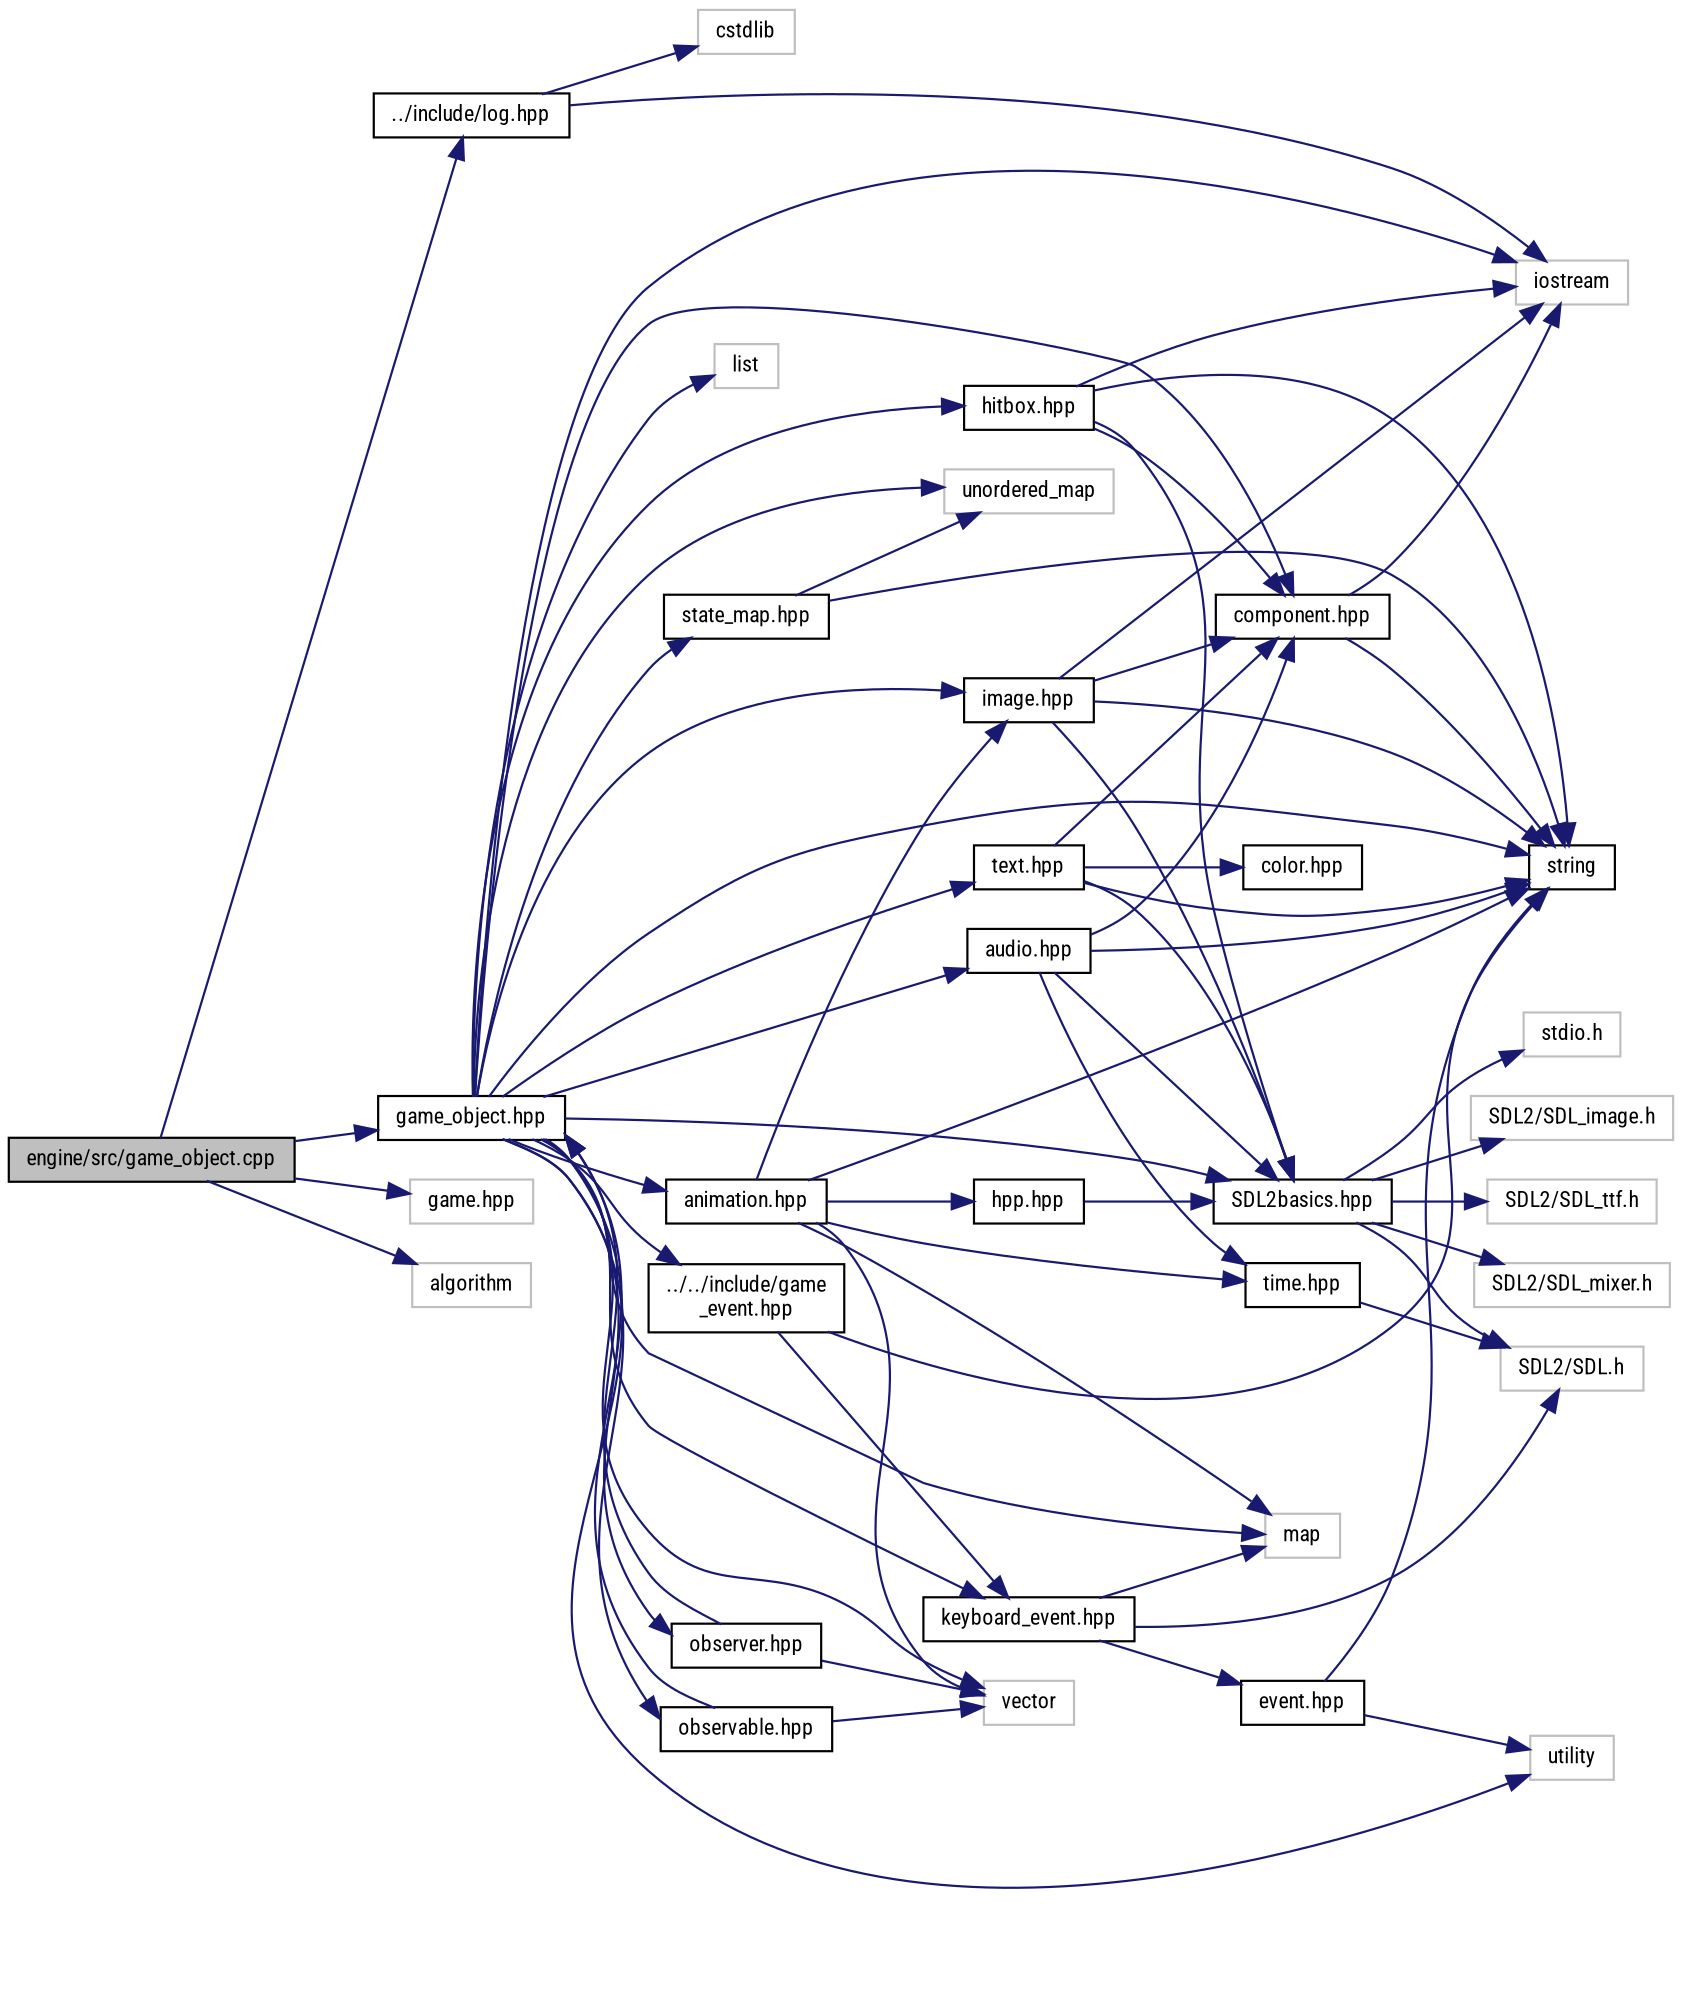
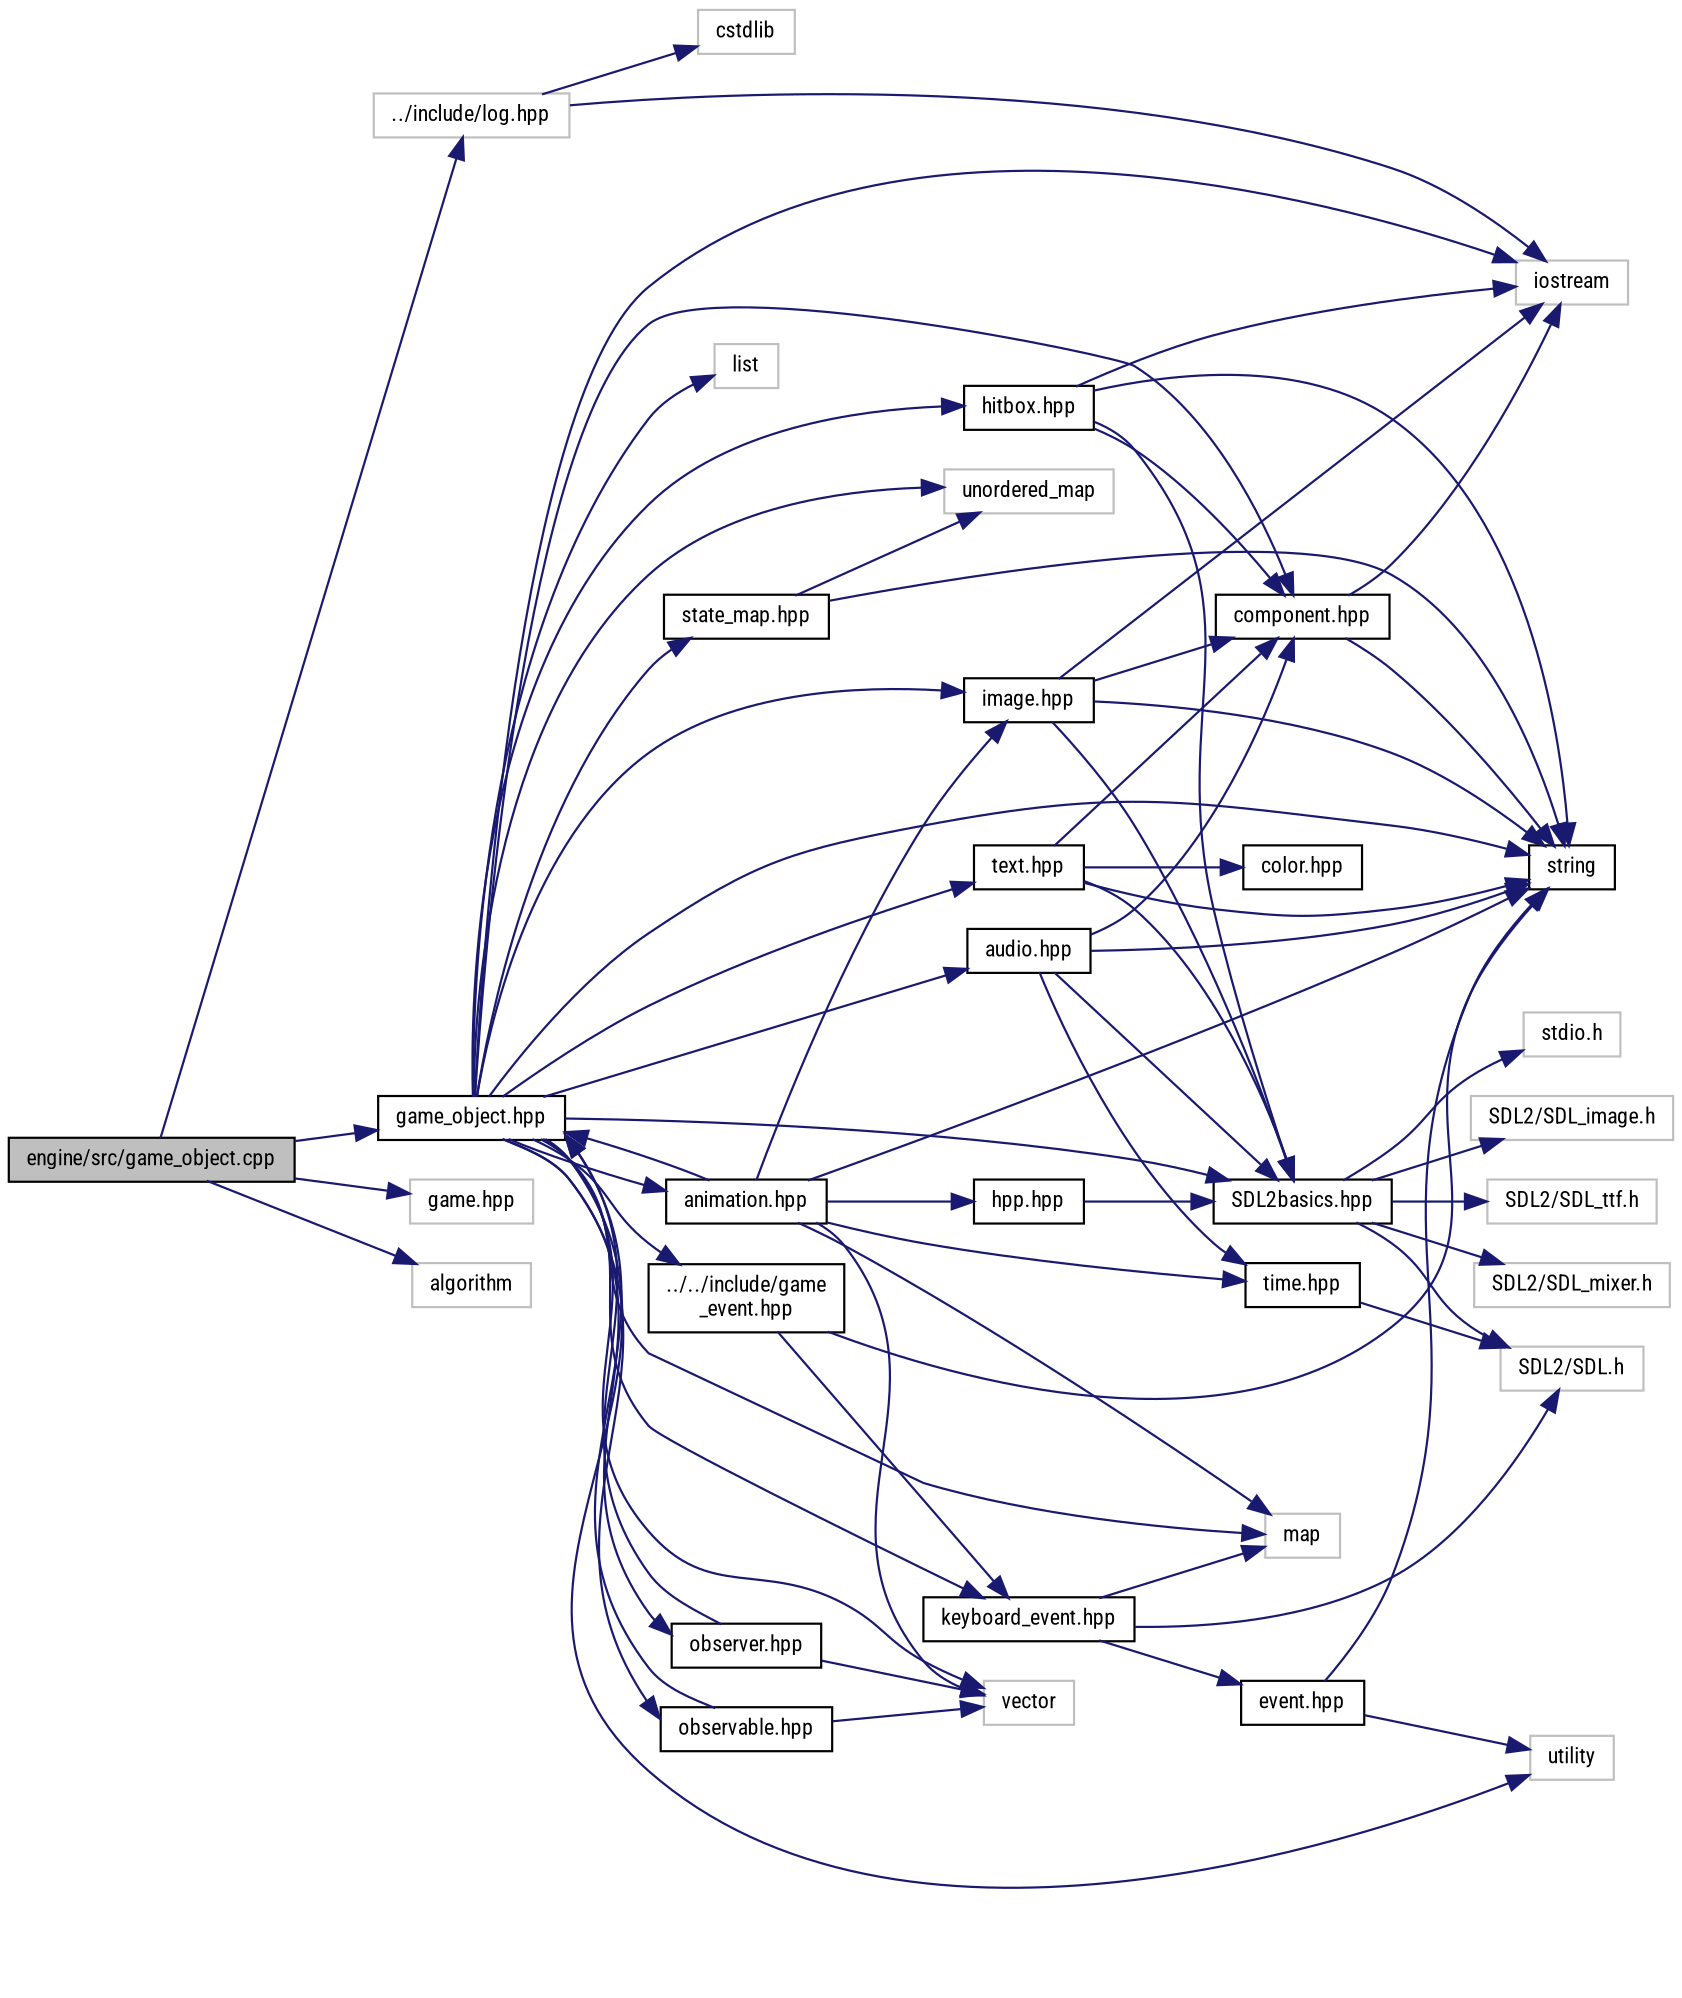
node "../include/log.hpp": color black -> grey75
edge "animation.hpp" -> "game_object.hpp": added
